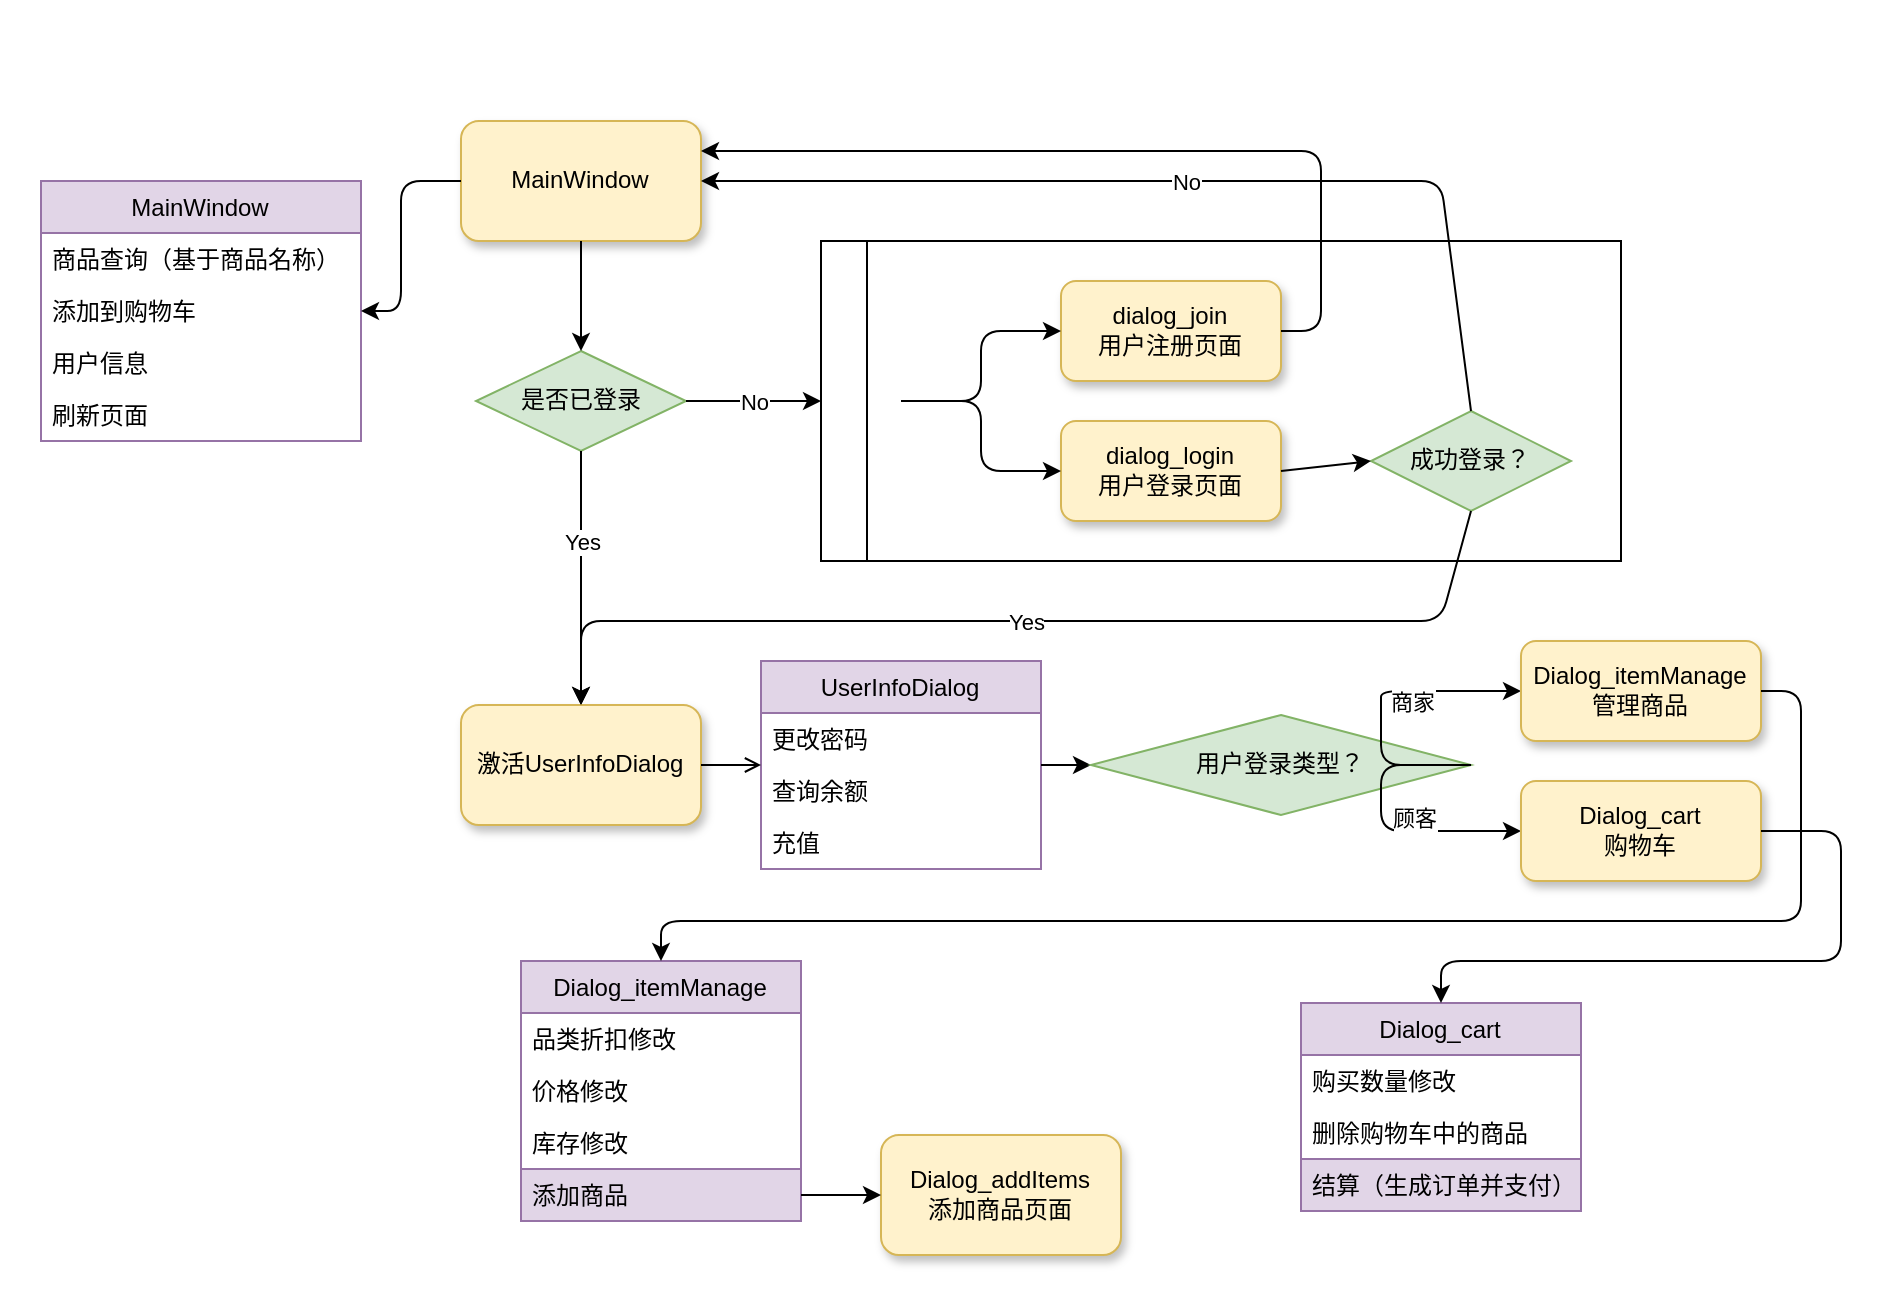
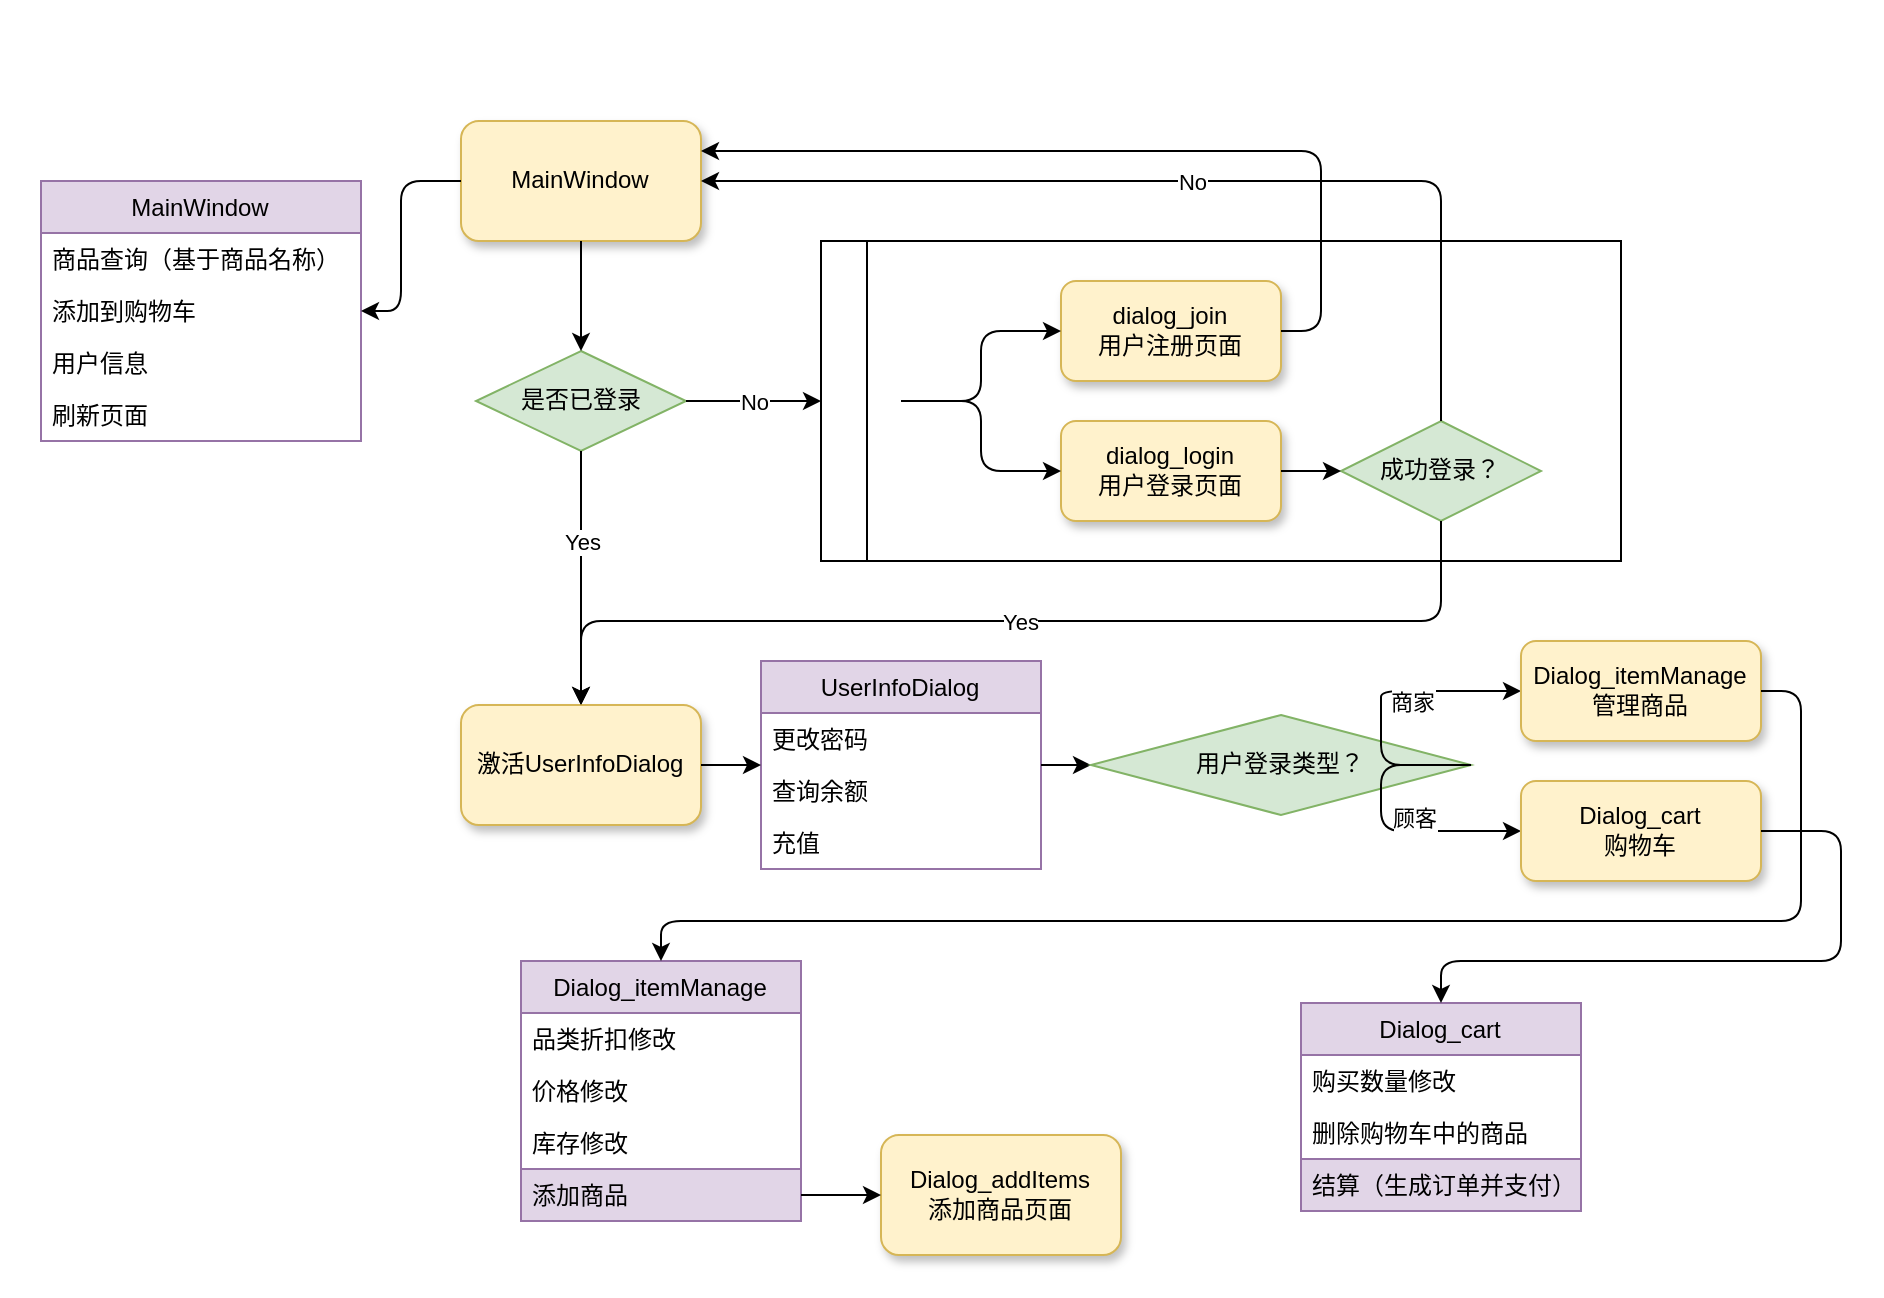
node "成功登录？": moved (1471, 461) -> (1441, 471)
edge "激活UserInfoDialog" -> "UserInfoDialog": arrowhead open -> classic
